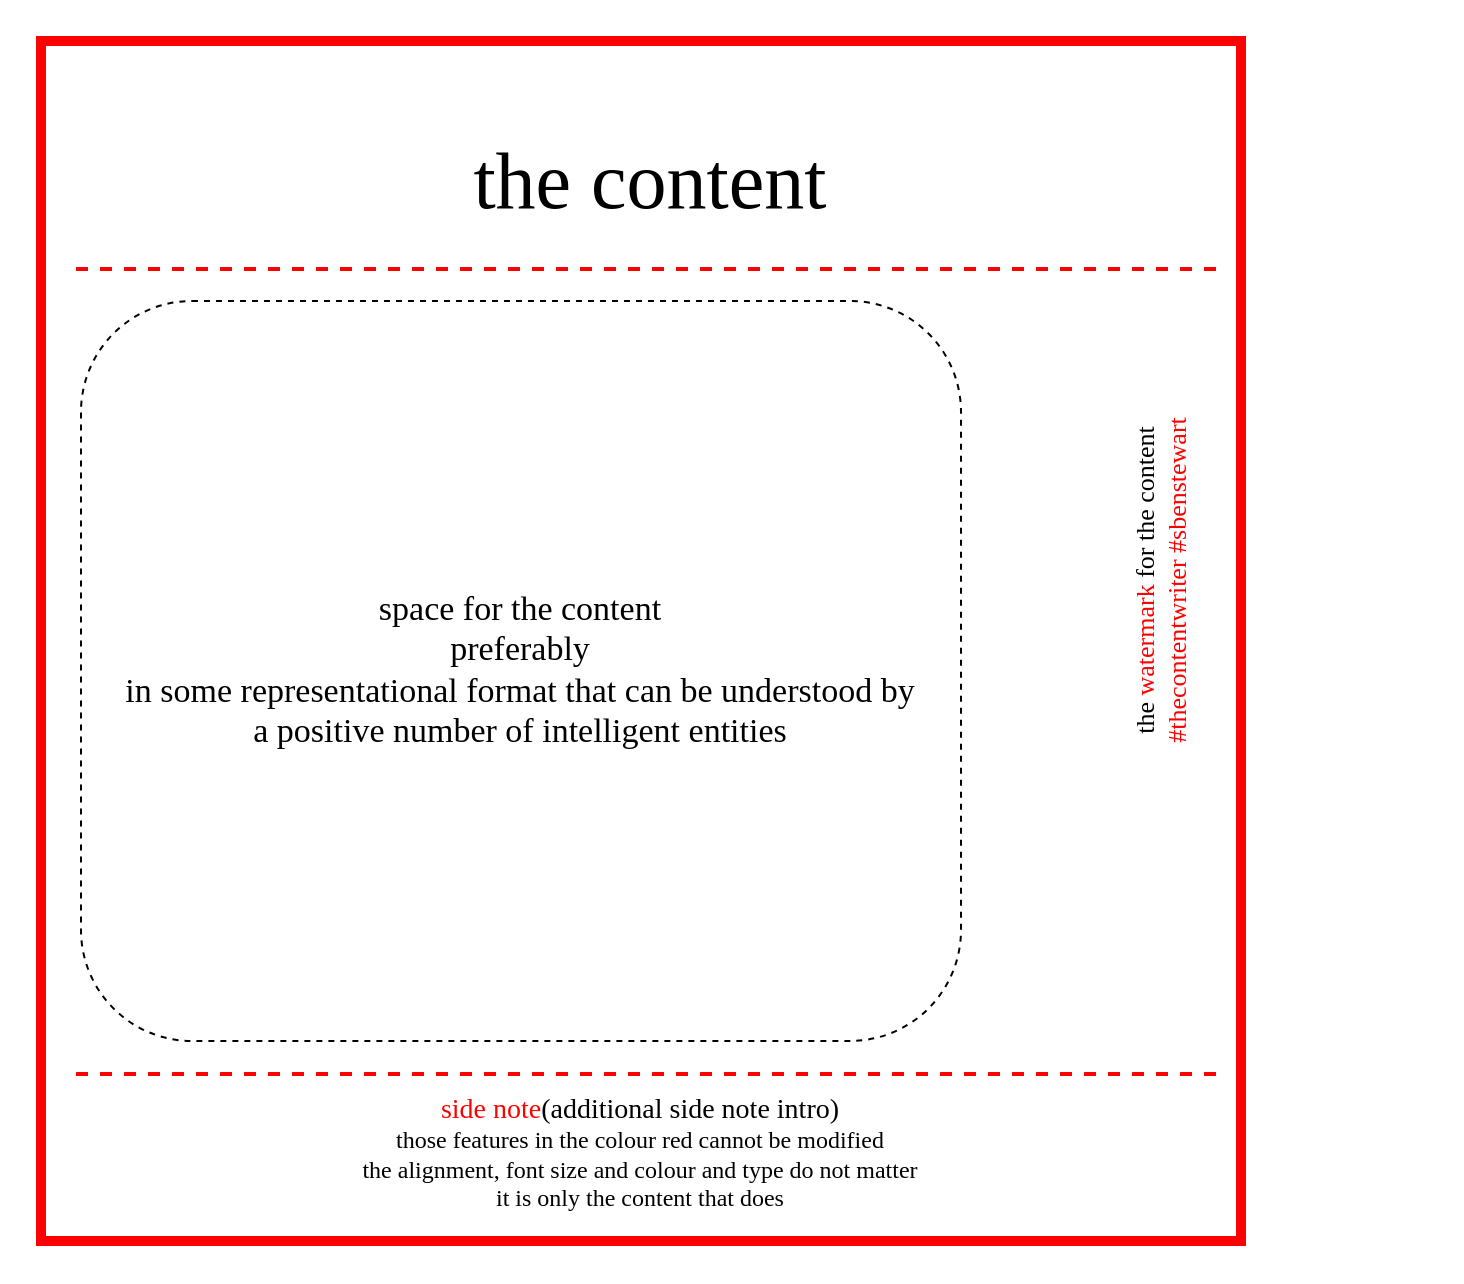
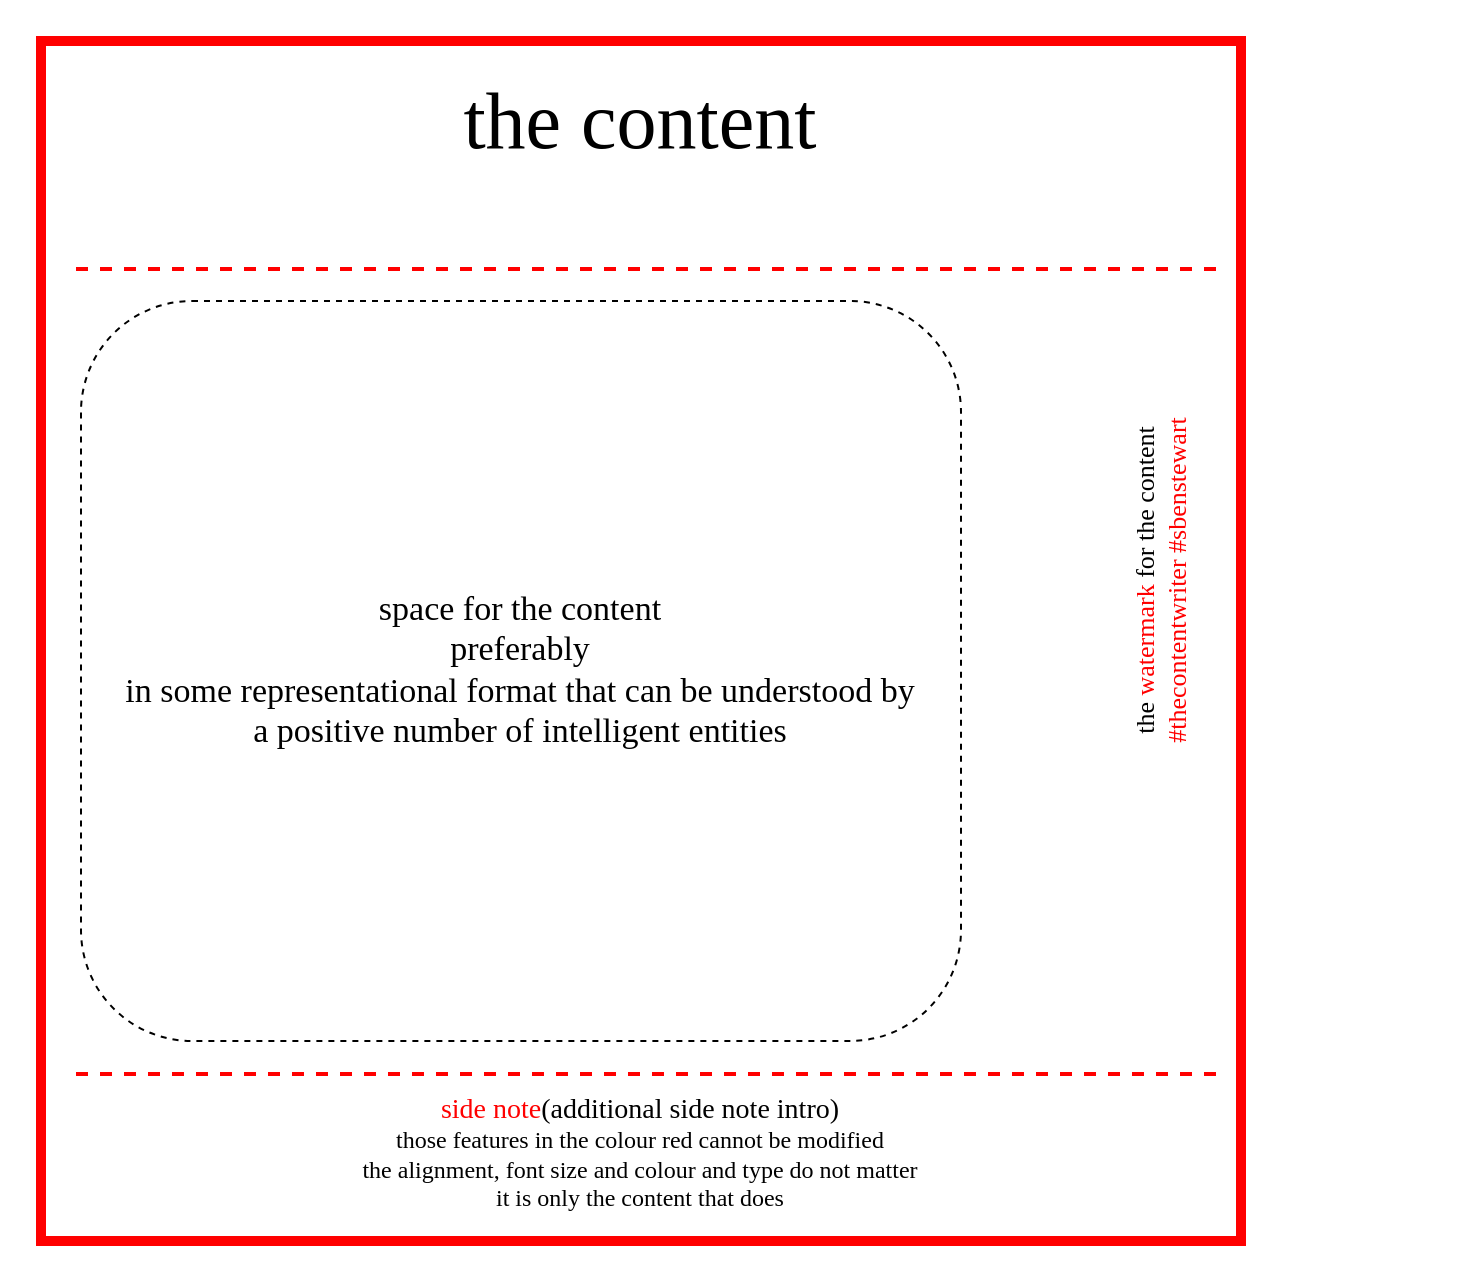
node "the content": moved (651, 181) -> (641, 121)
